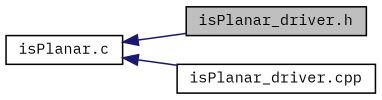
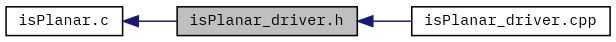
edge "isPlanar_driver.cpp" -> "isPlanar.c": now "isPlanar_driver.cpp" -> "isPlanar_driver.h"
